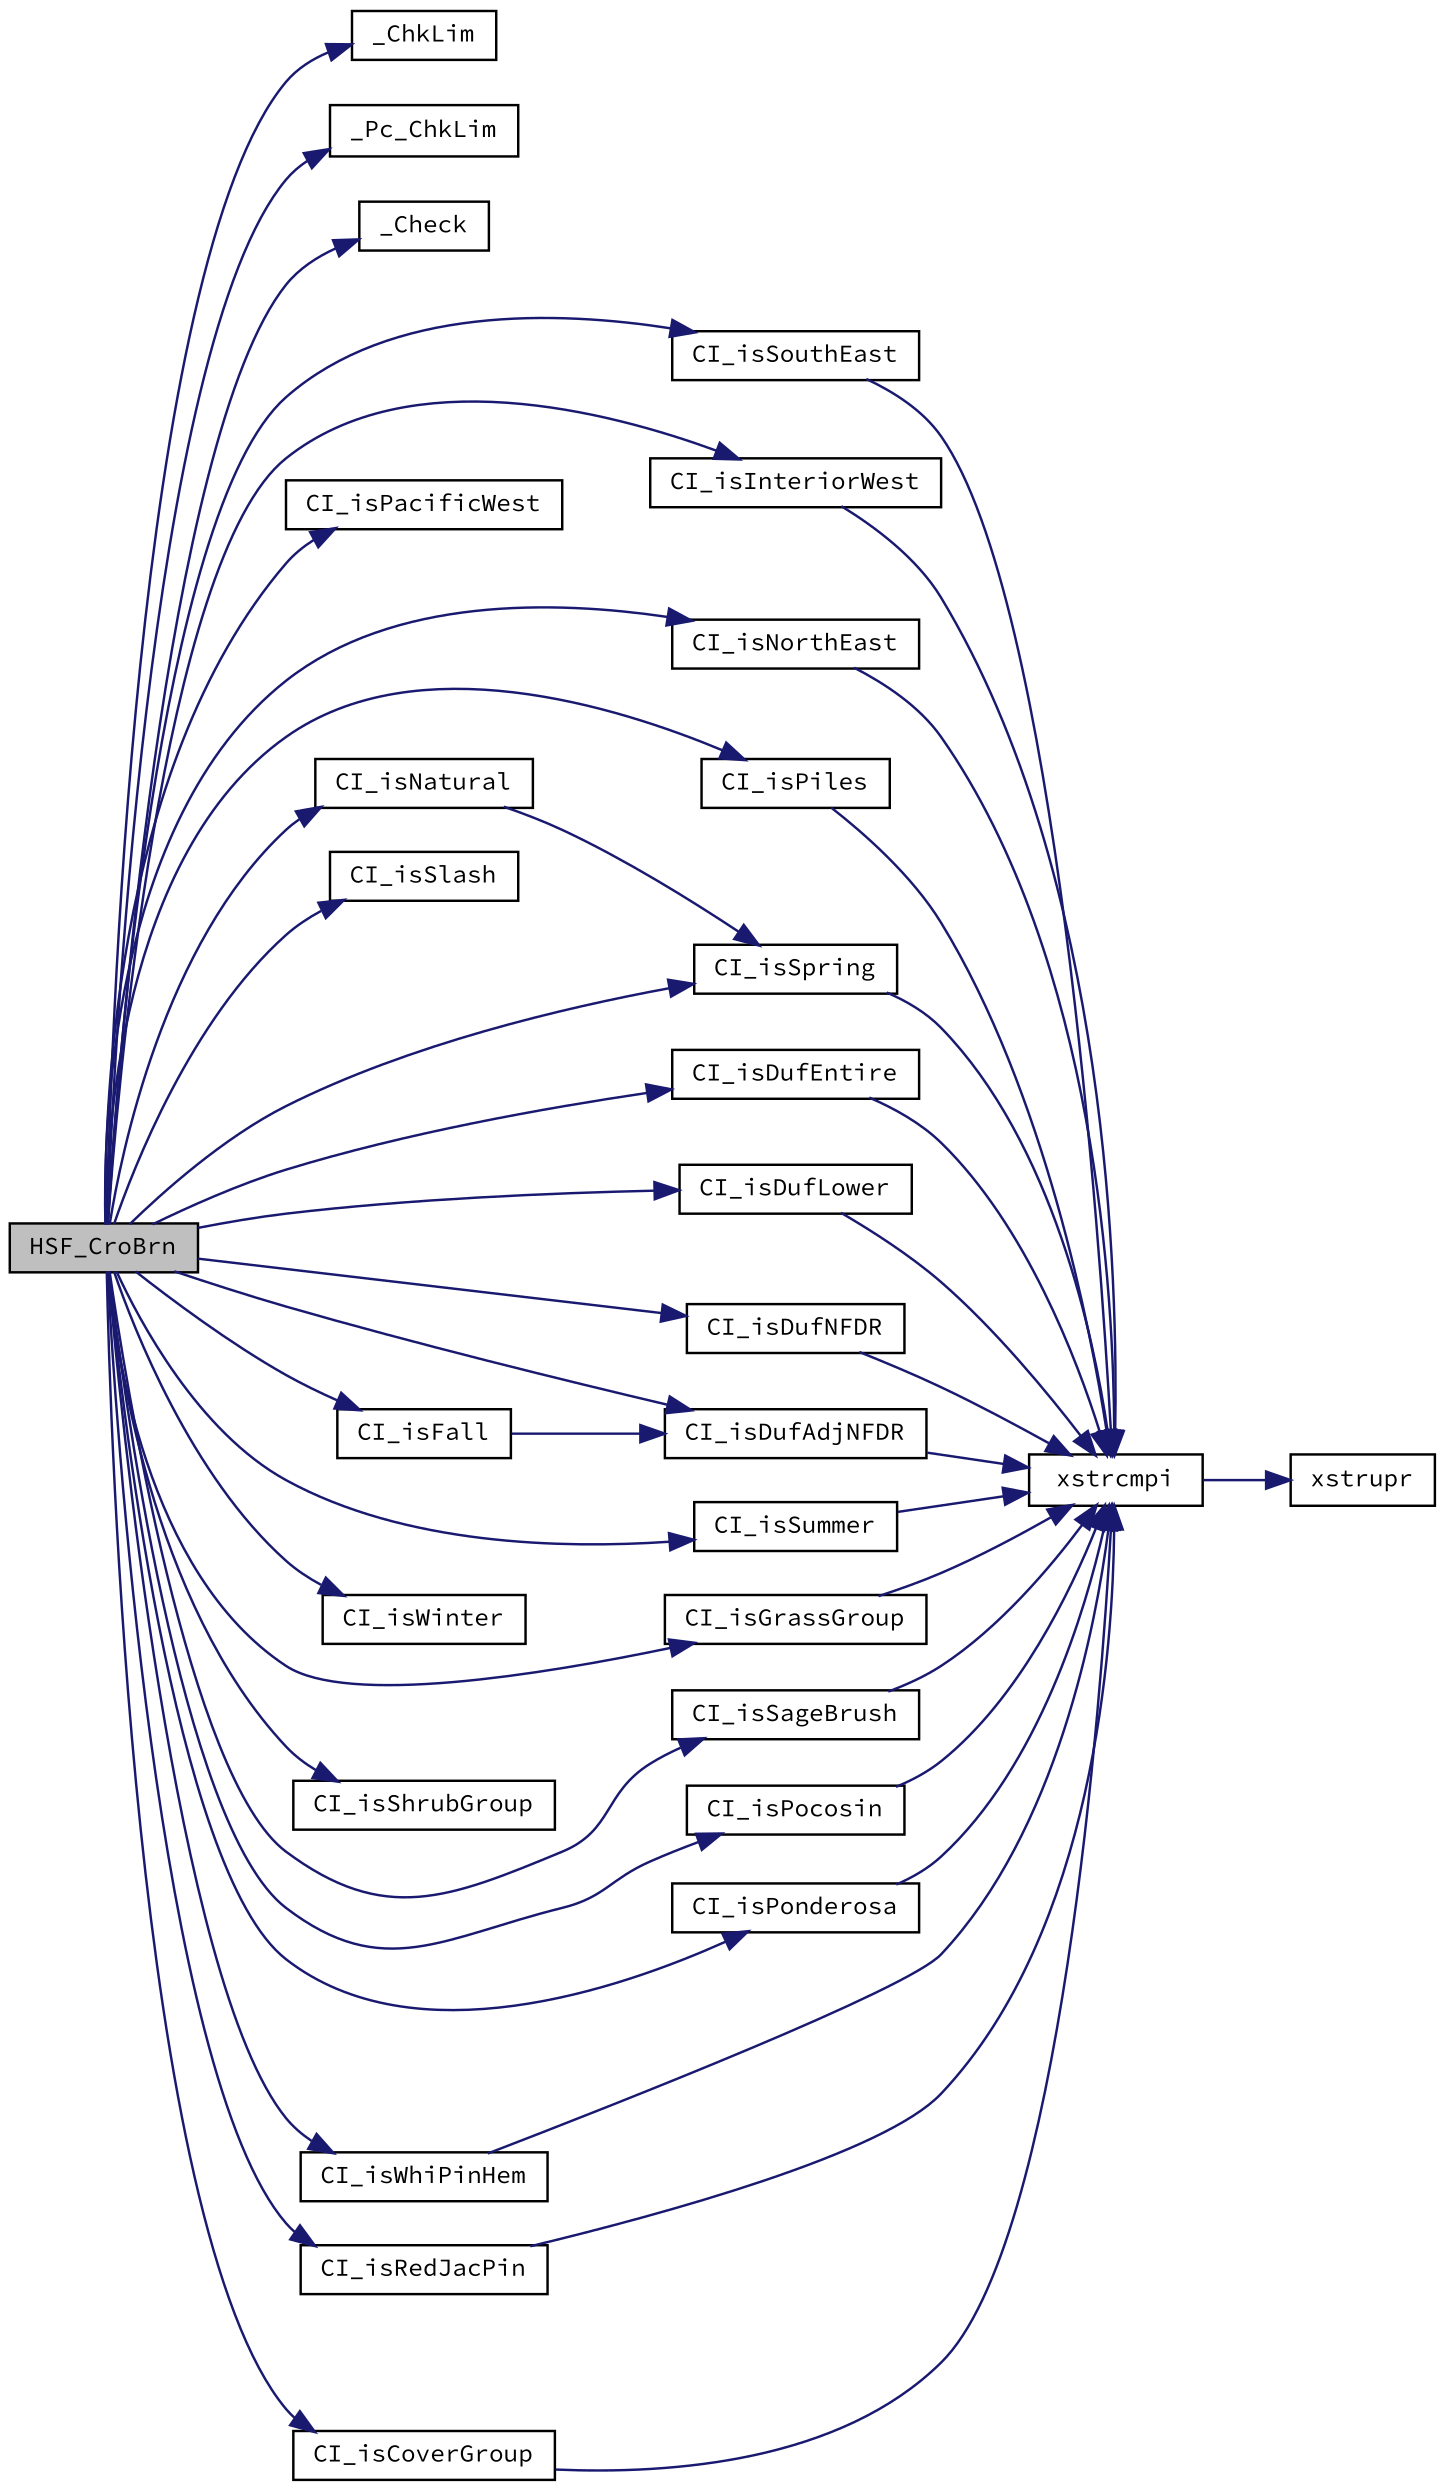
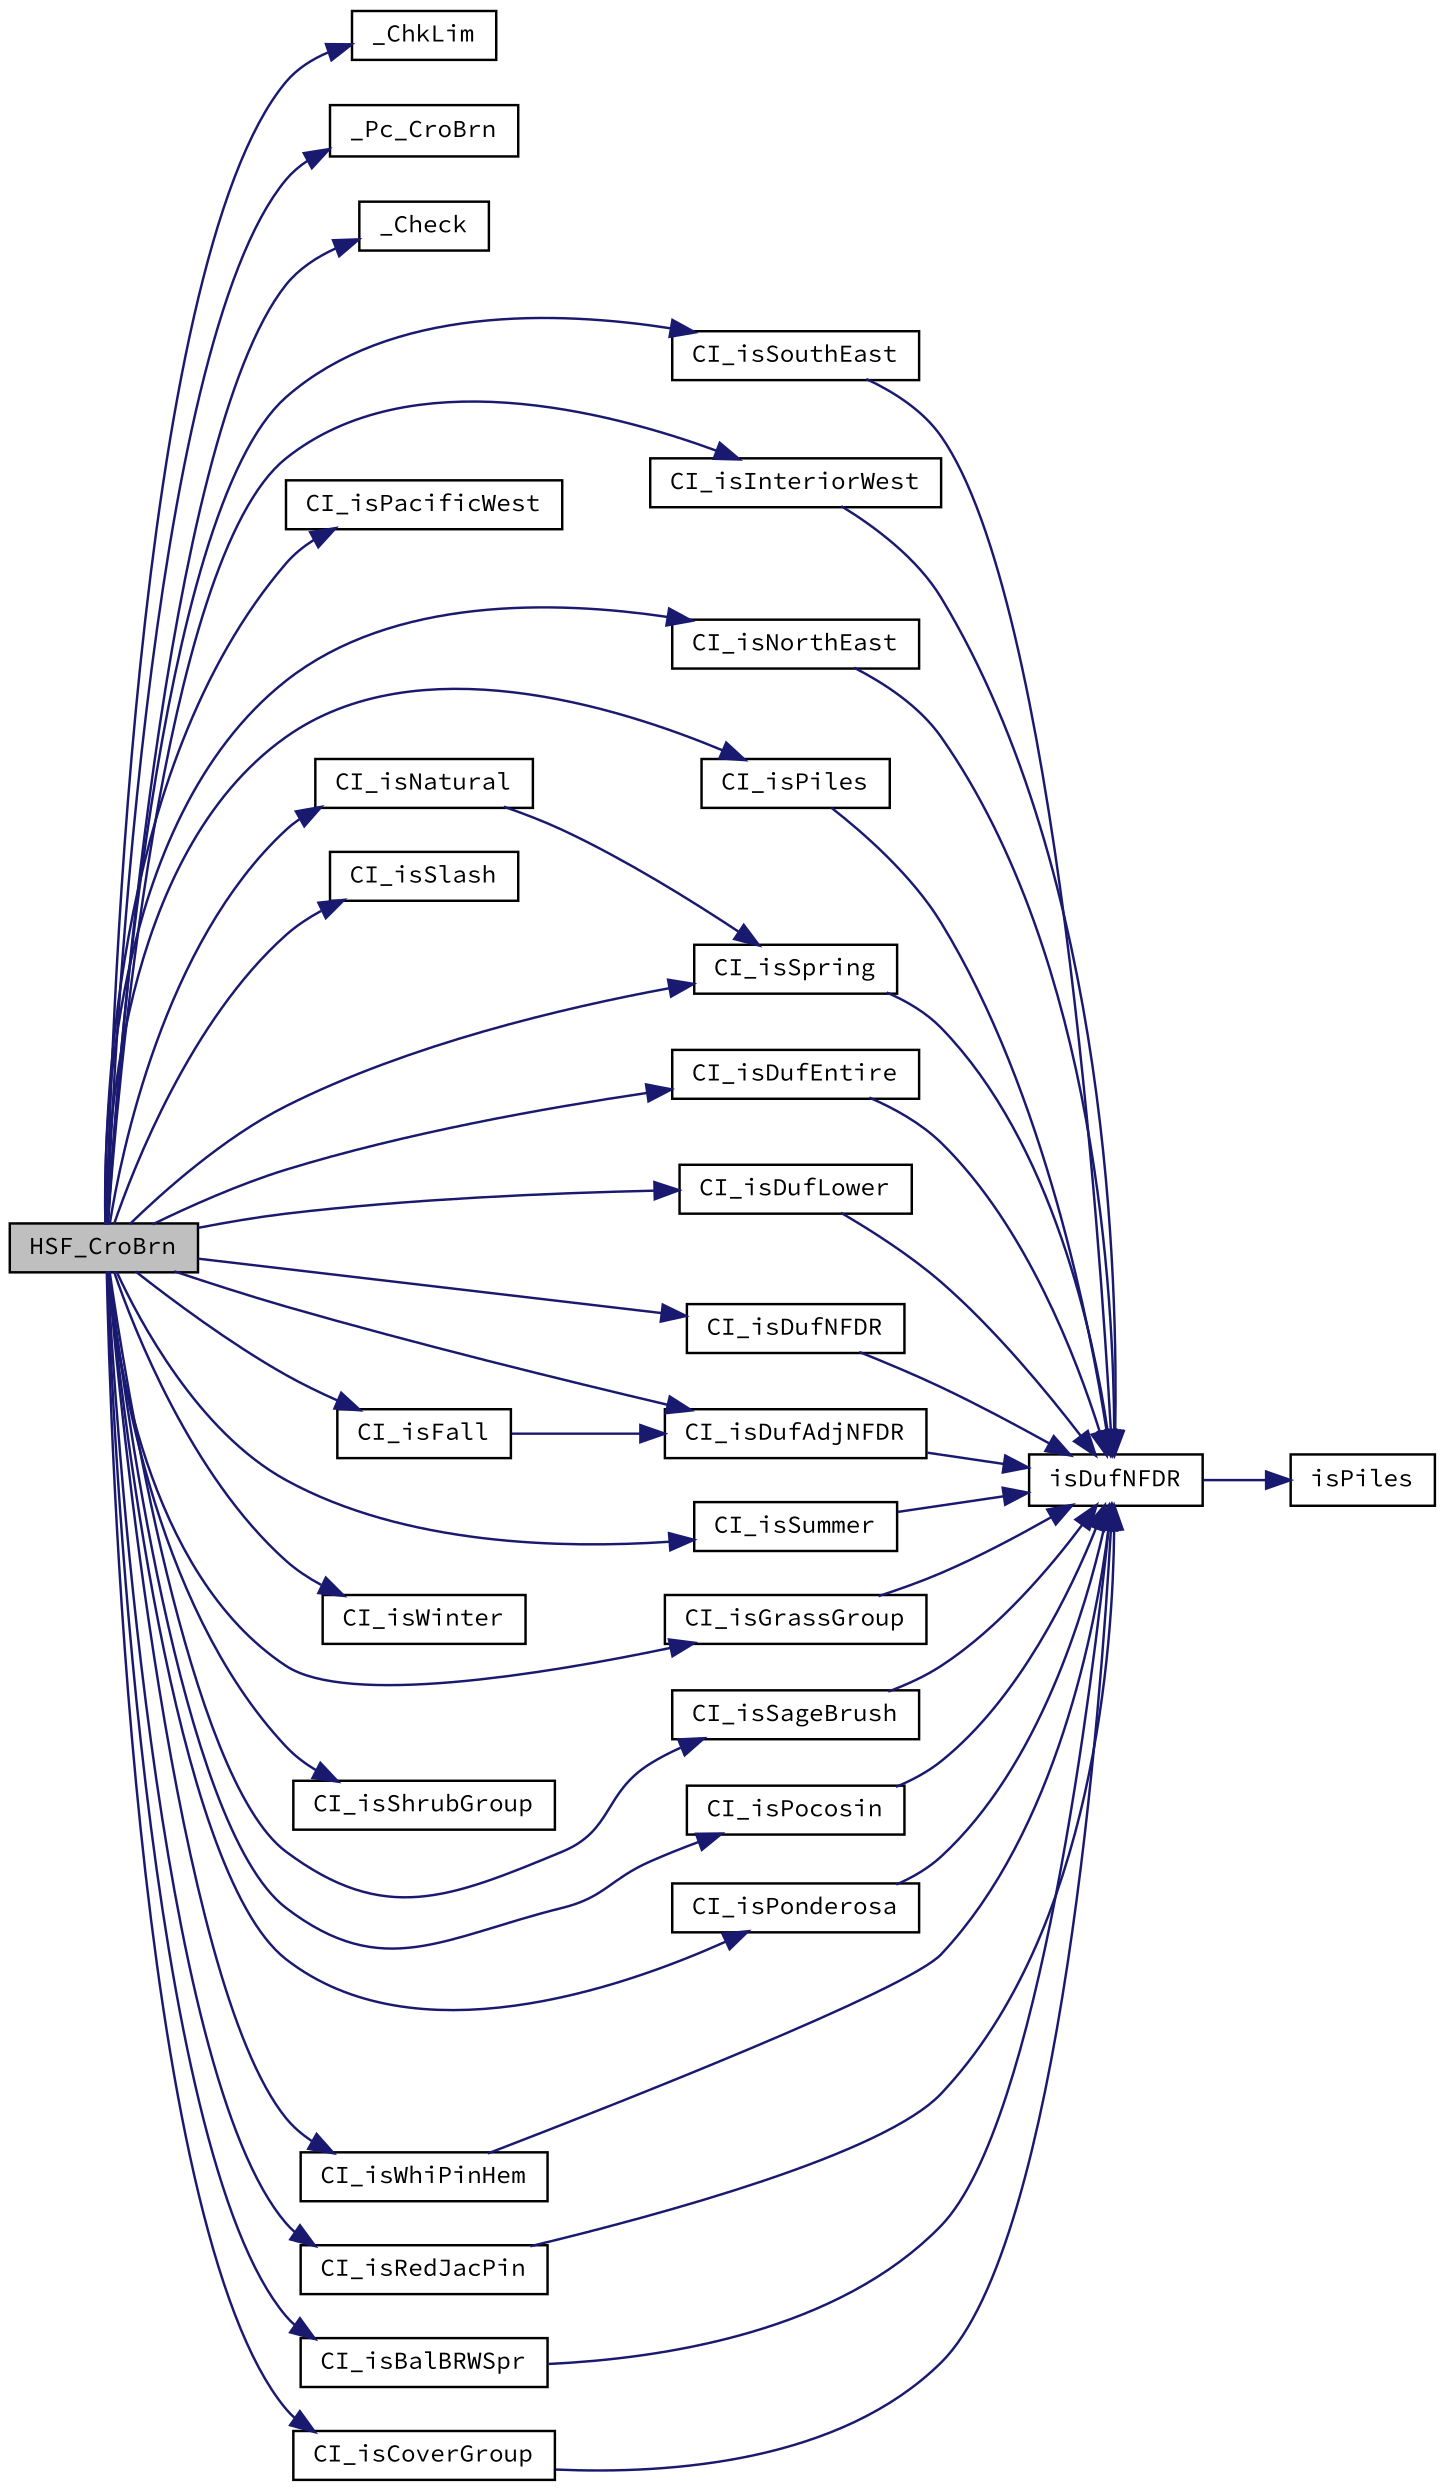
node "_Pc_ChkLim": label "_Pc_ChkLim" -> "_Pc_CroBrn"
node "xstrcmpi": label "xstrcmpi" -> "isDufNFDR"
node "xstrupr": label "xstrupr" -> "isPiles"
node "CI_isBalBRWSpr": added
